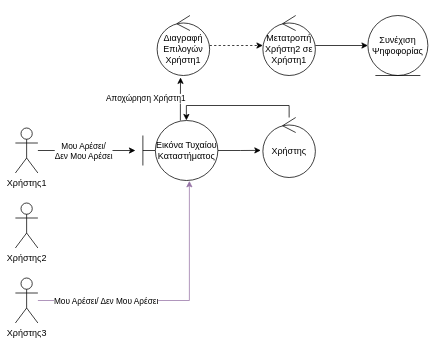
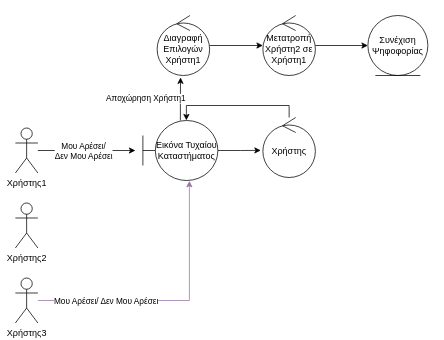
edge "Διαγραφή Επιλογών Χρήστη1" -> "Μετατροπή Χρήστη2 σε Χρήστη1": style dashed -> solid
